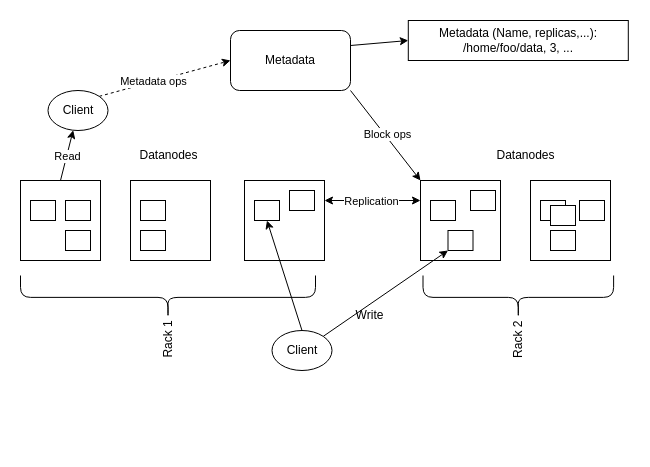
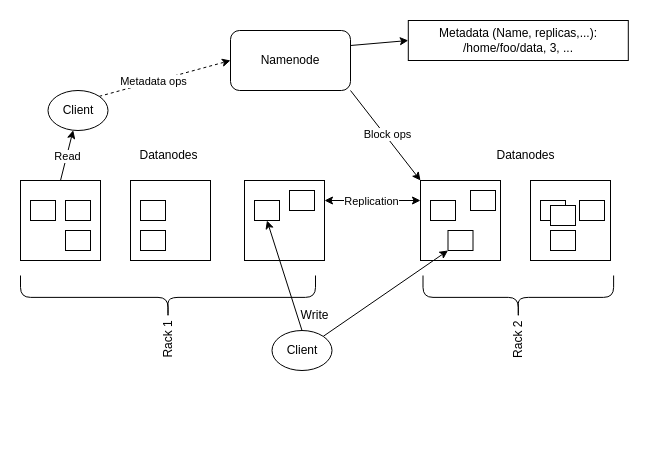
node "Metadata": label "Metadata" -> "Namenode"
node "Write": moved (370, 316) -> (315, 316)
